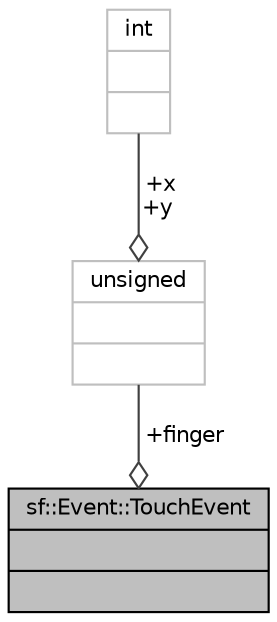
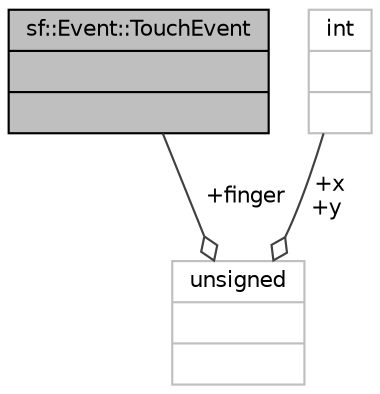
edge "unsigned" -> "sf::Event::TouchEvent": reversed
